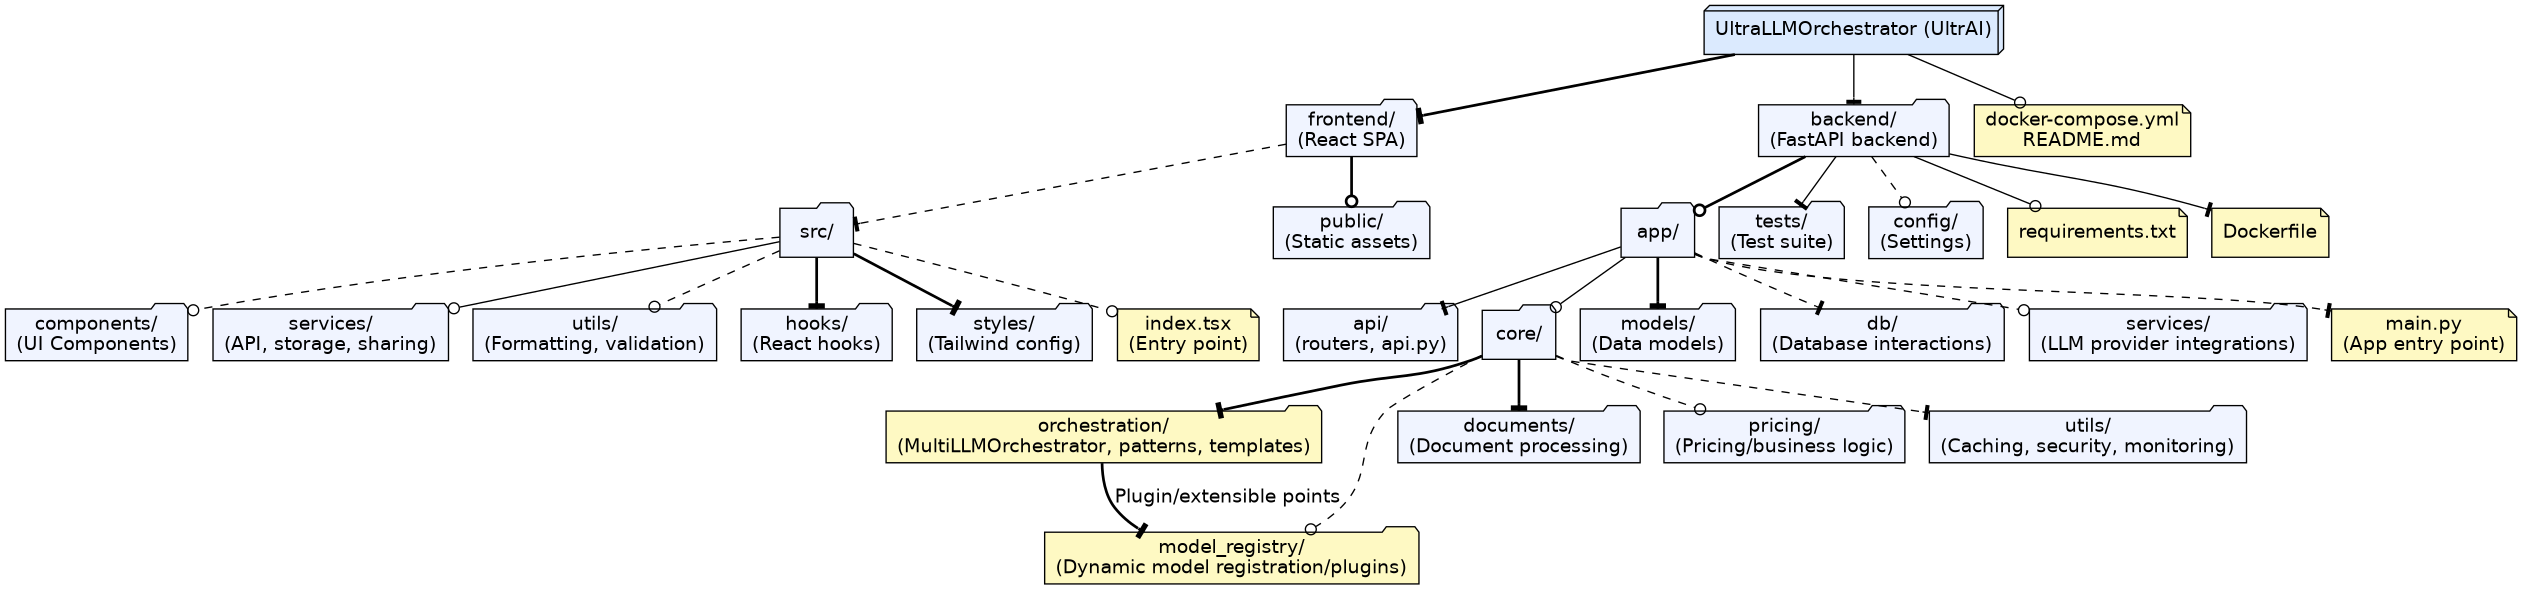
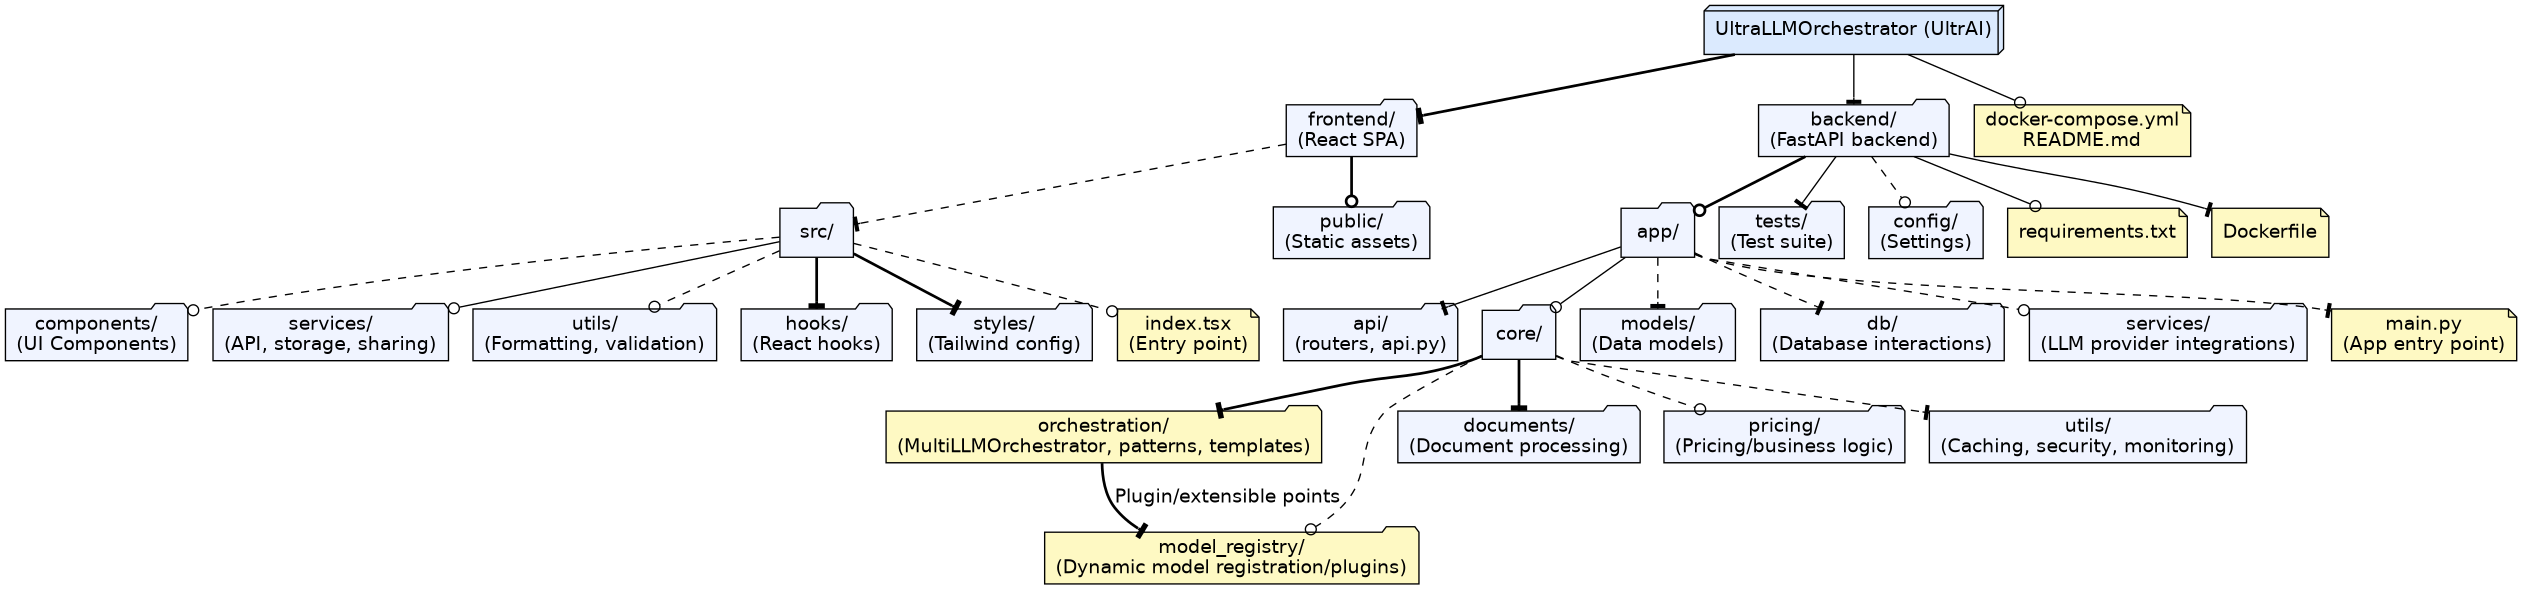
edge "app/" -> "models/ (Data models)": style bold -> dashed
